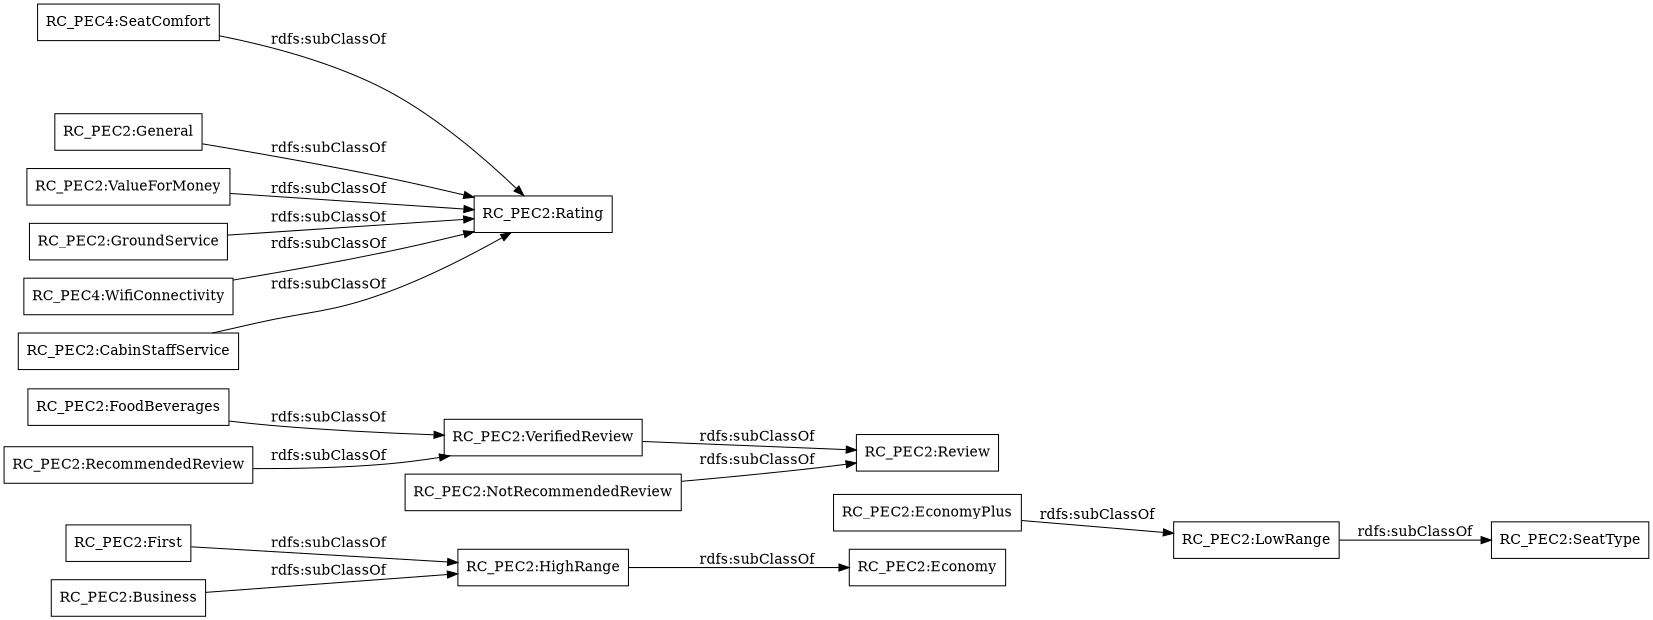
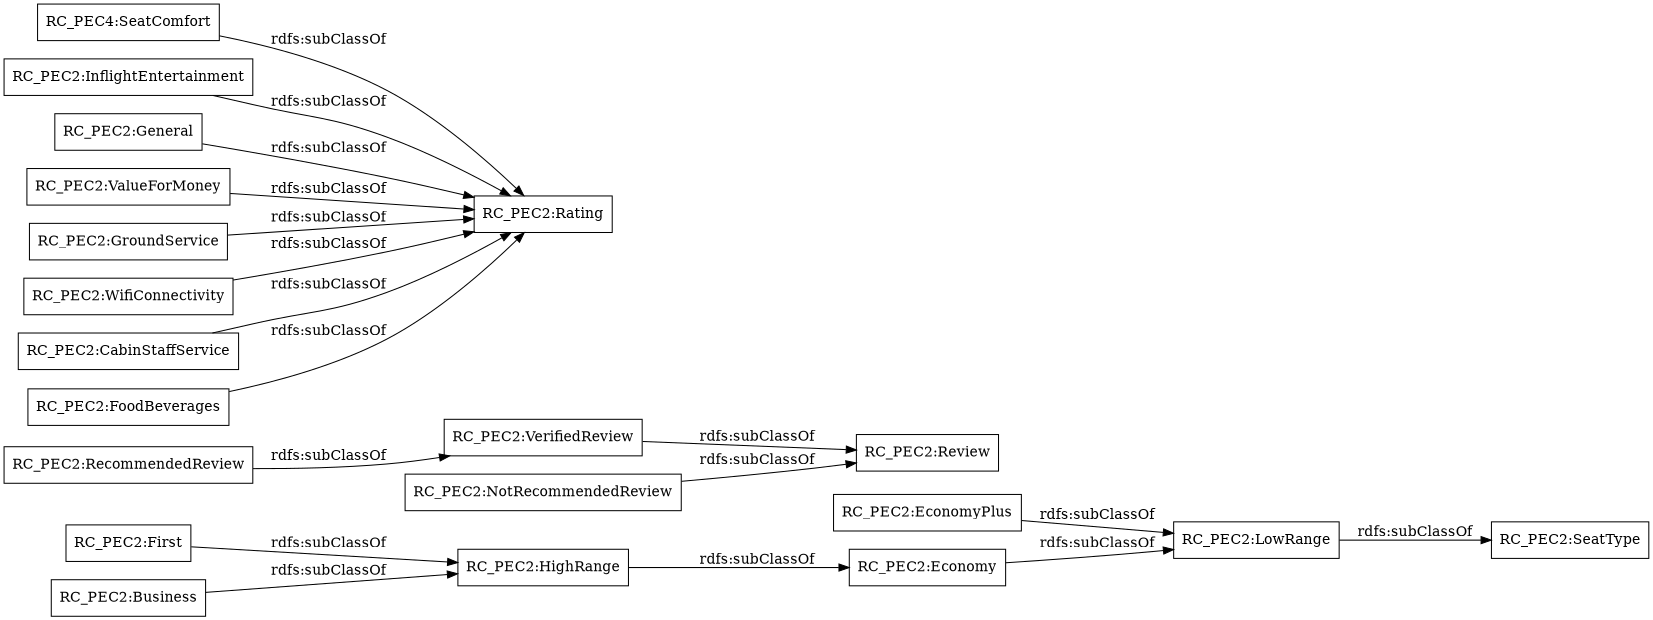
node "RC_PEC2:InflightEntertainment": added
node "RC_PEC4:WifiConnectivity": label "RC_PEC4:WifiConnectivity" -> "RC_PEC2:WifiConnectivity"
edge "RC_PEC2:FoodBeverages" -> "RC_PEC2:VerifiedReview": now "RC_PEC2:FoodBeverages" -> "RC_PEC2:Rating"
edge "RC_PEC2:Economy" -> "RC_PEC2:LowRange": added, label "rdfs:subClassOf"
